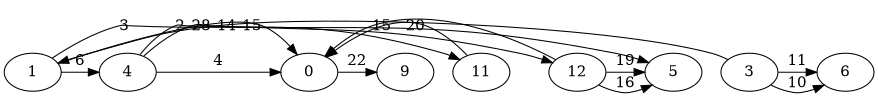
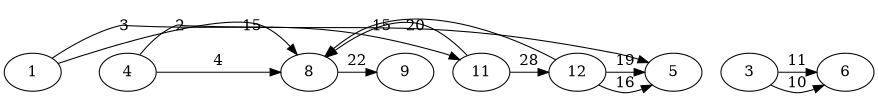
edge "3" -> "1": removed, label "14"
edge "4" -> "12": now "11" -> "12"
edge "1" -> "4": removed, label "6"
node "0": label "0" -> "8"
